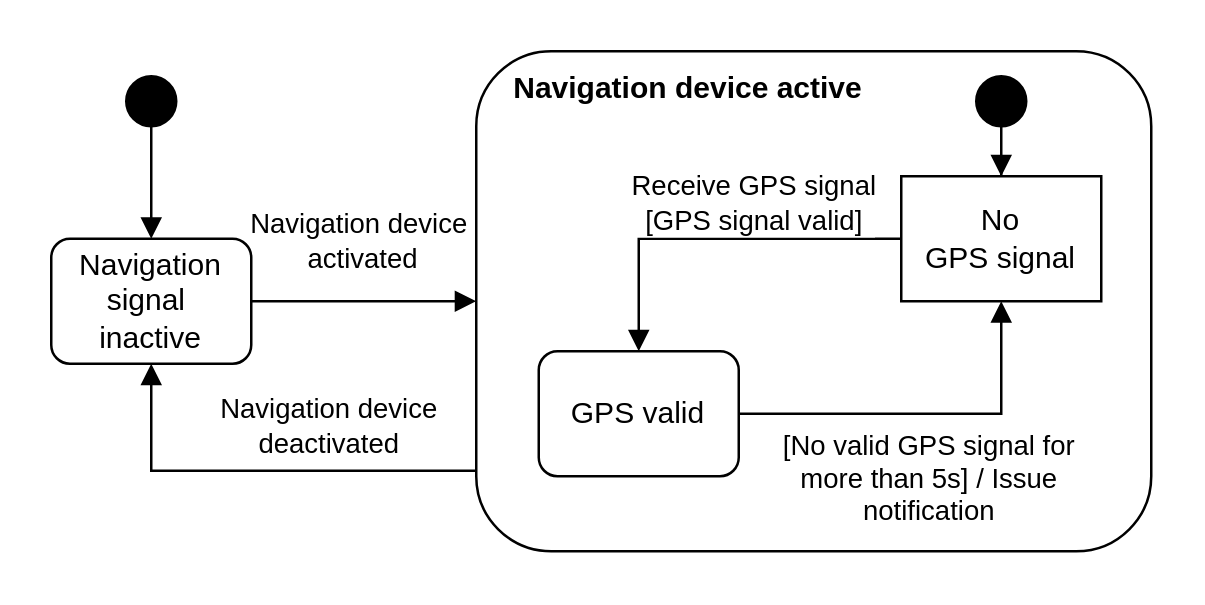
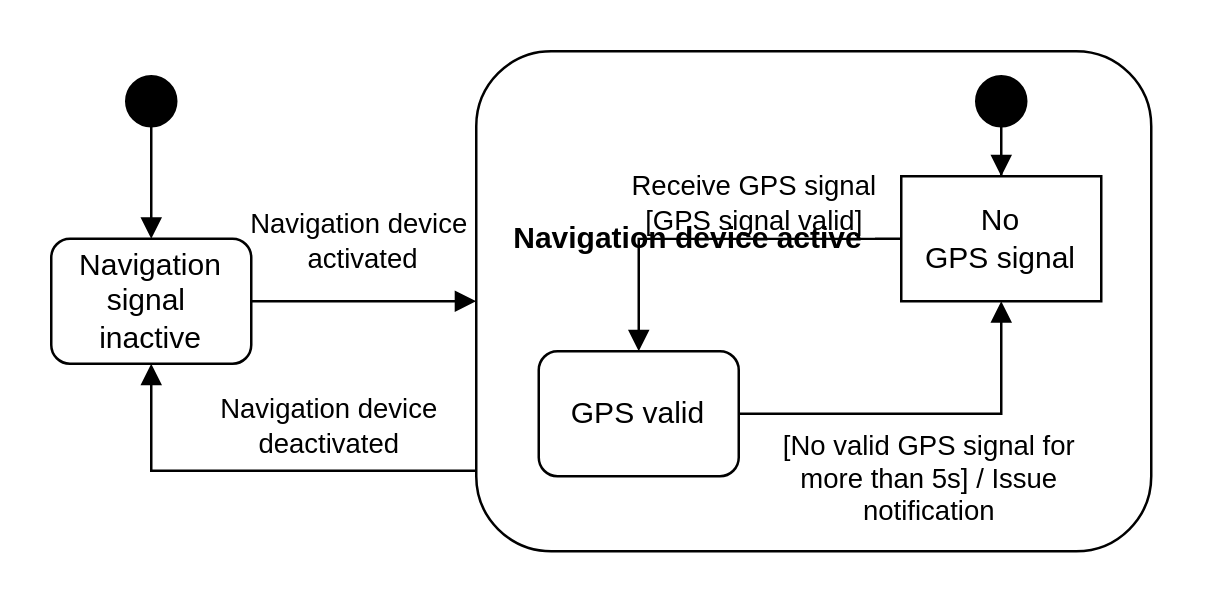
node "Navigation device active": moved (689, 89) -> (689, 239)
